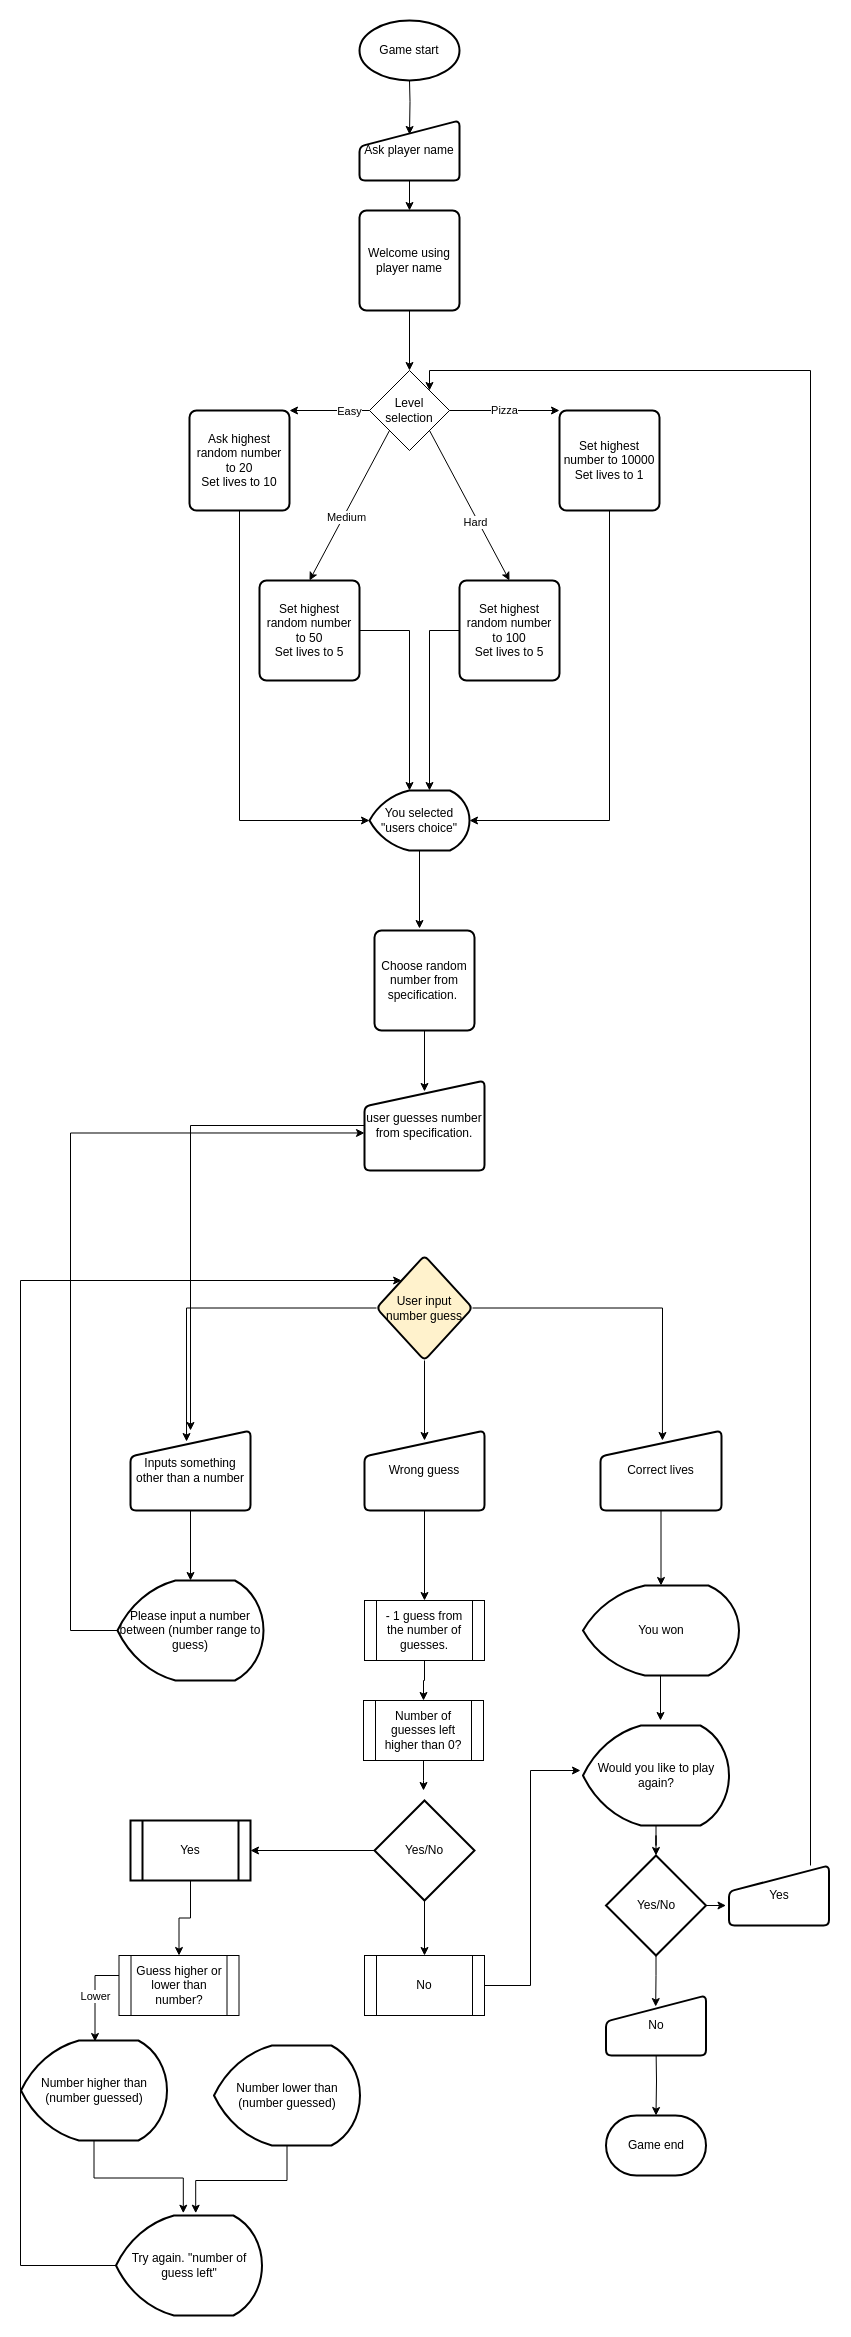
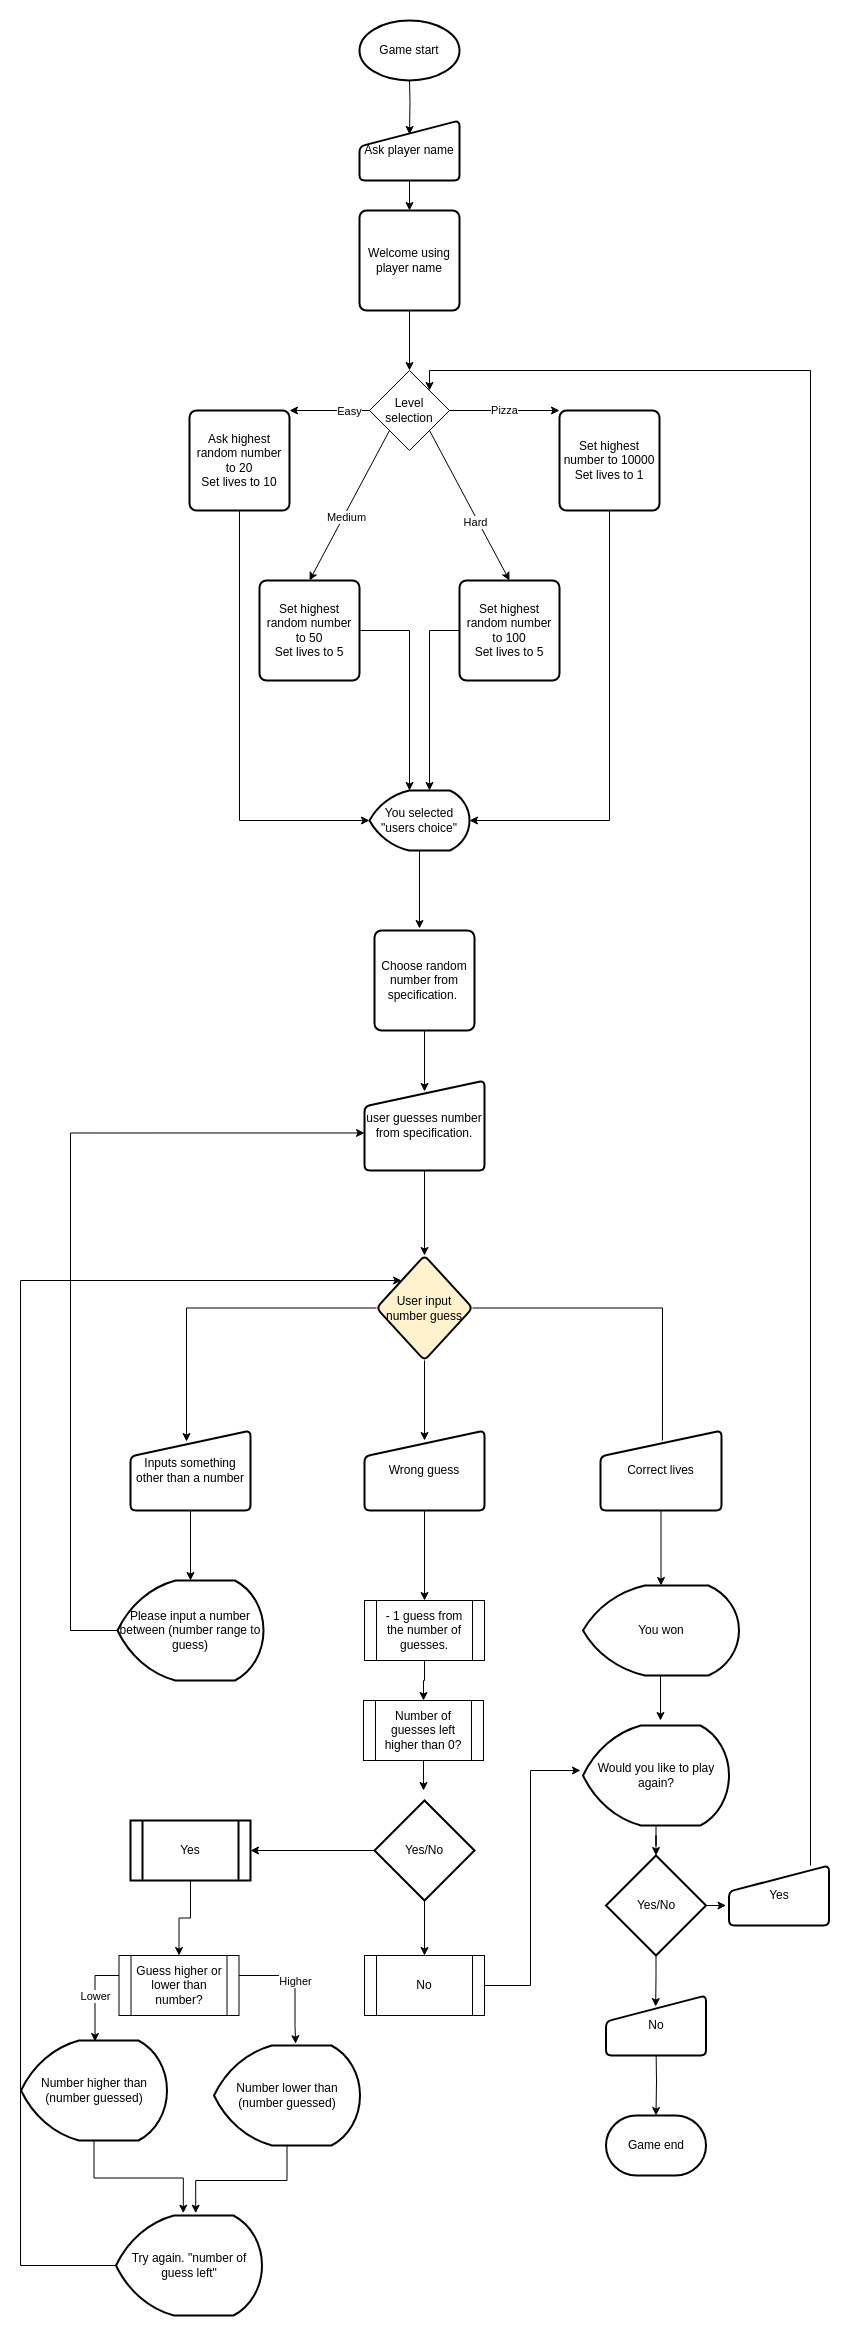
edge "user guesses number from specification." -> "Inputs something other than a number": now "user guesses number from specification." -> "User input number guess"
edge "User input number guess" -> "Correct lives": arrowhead classic -> none
edge "Guess higher or lower than number?" -> "Number lower than (number guessed)": added, label "Higher"
